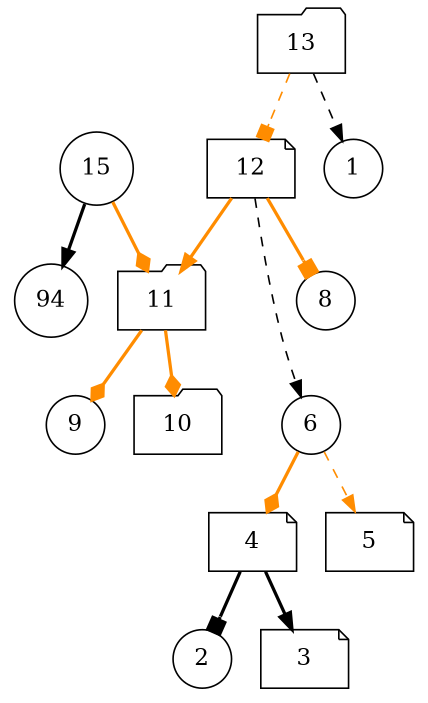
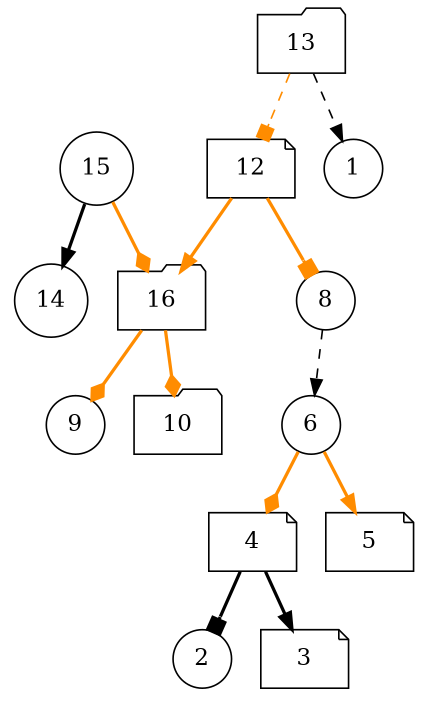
edge "12" -> "6": now "8" -> "6"
node "94": label "94" -> "14"
node "11": label "11" -> "16"
edge "6" -> "5": style dashed -> bold
